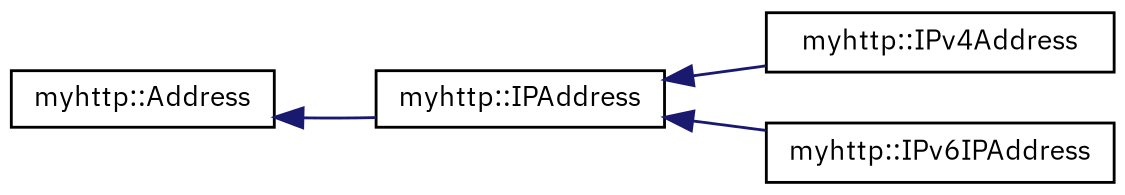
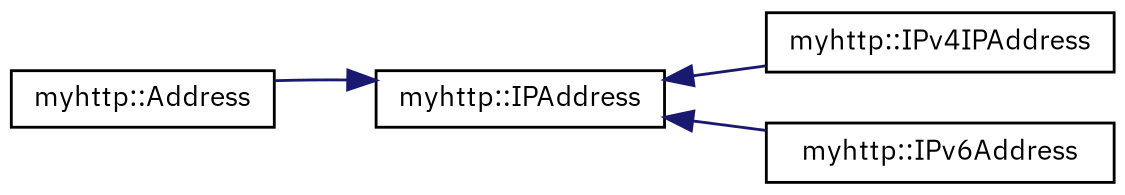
node "myhttp::IPv4Address": label "myhttp::IPv4Address" -> "myhttp::IPv4IPAddress"
edge "myhttp::IPAddress" -> "myhttp::Address": reversed
node "myhttp::IPv6IPAddress": label "myhttp::IPv6IPAddress" -> "myhttp::IPv6Address"
